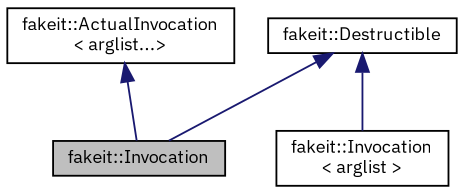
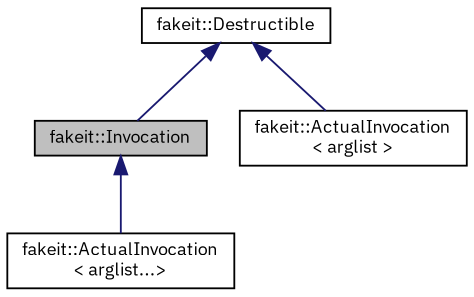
edge "fakeit::Invocation" -> "fakeit::ActualInvocation < arglist...>": reversed
node "fakeit::Invocation < arglist >": label "fakeit::Invocation < arglist >" -> "fakeit::ActualInvocation < arglist >"
